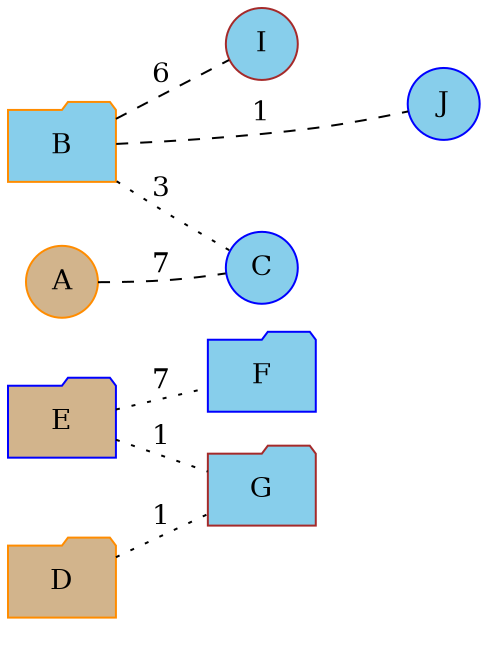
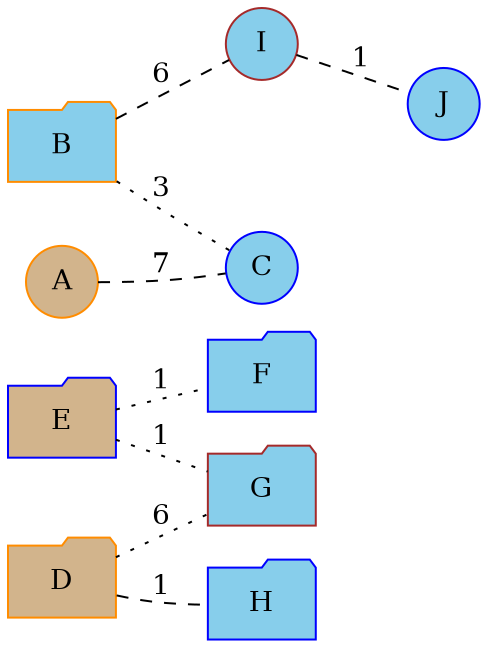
edge "J" -- "B": now "J" -- "I"
edge "F" -- "E": label "7" -> "1"
edge "G" -- "D": label "1" -> "6"
node "H": added
